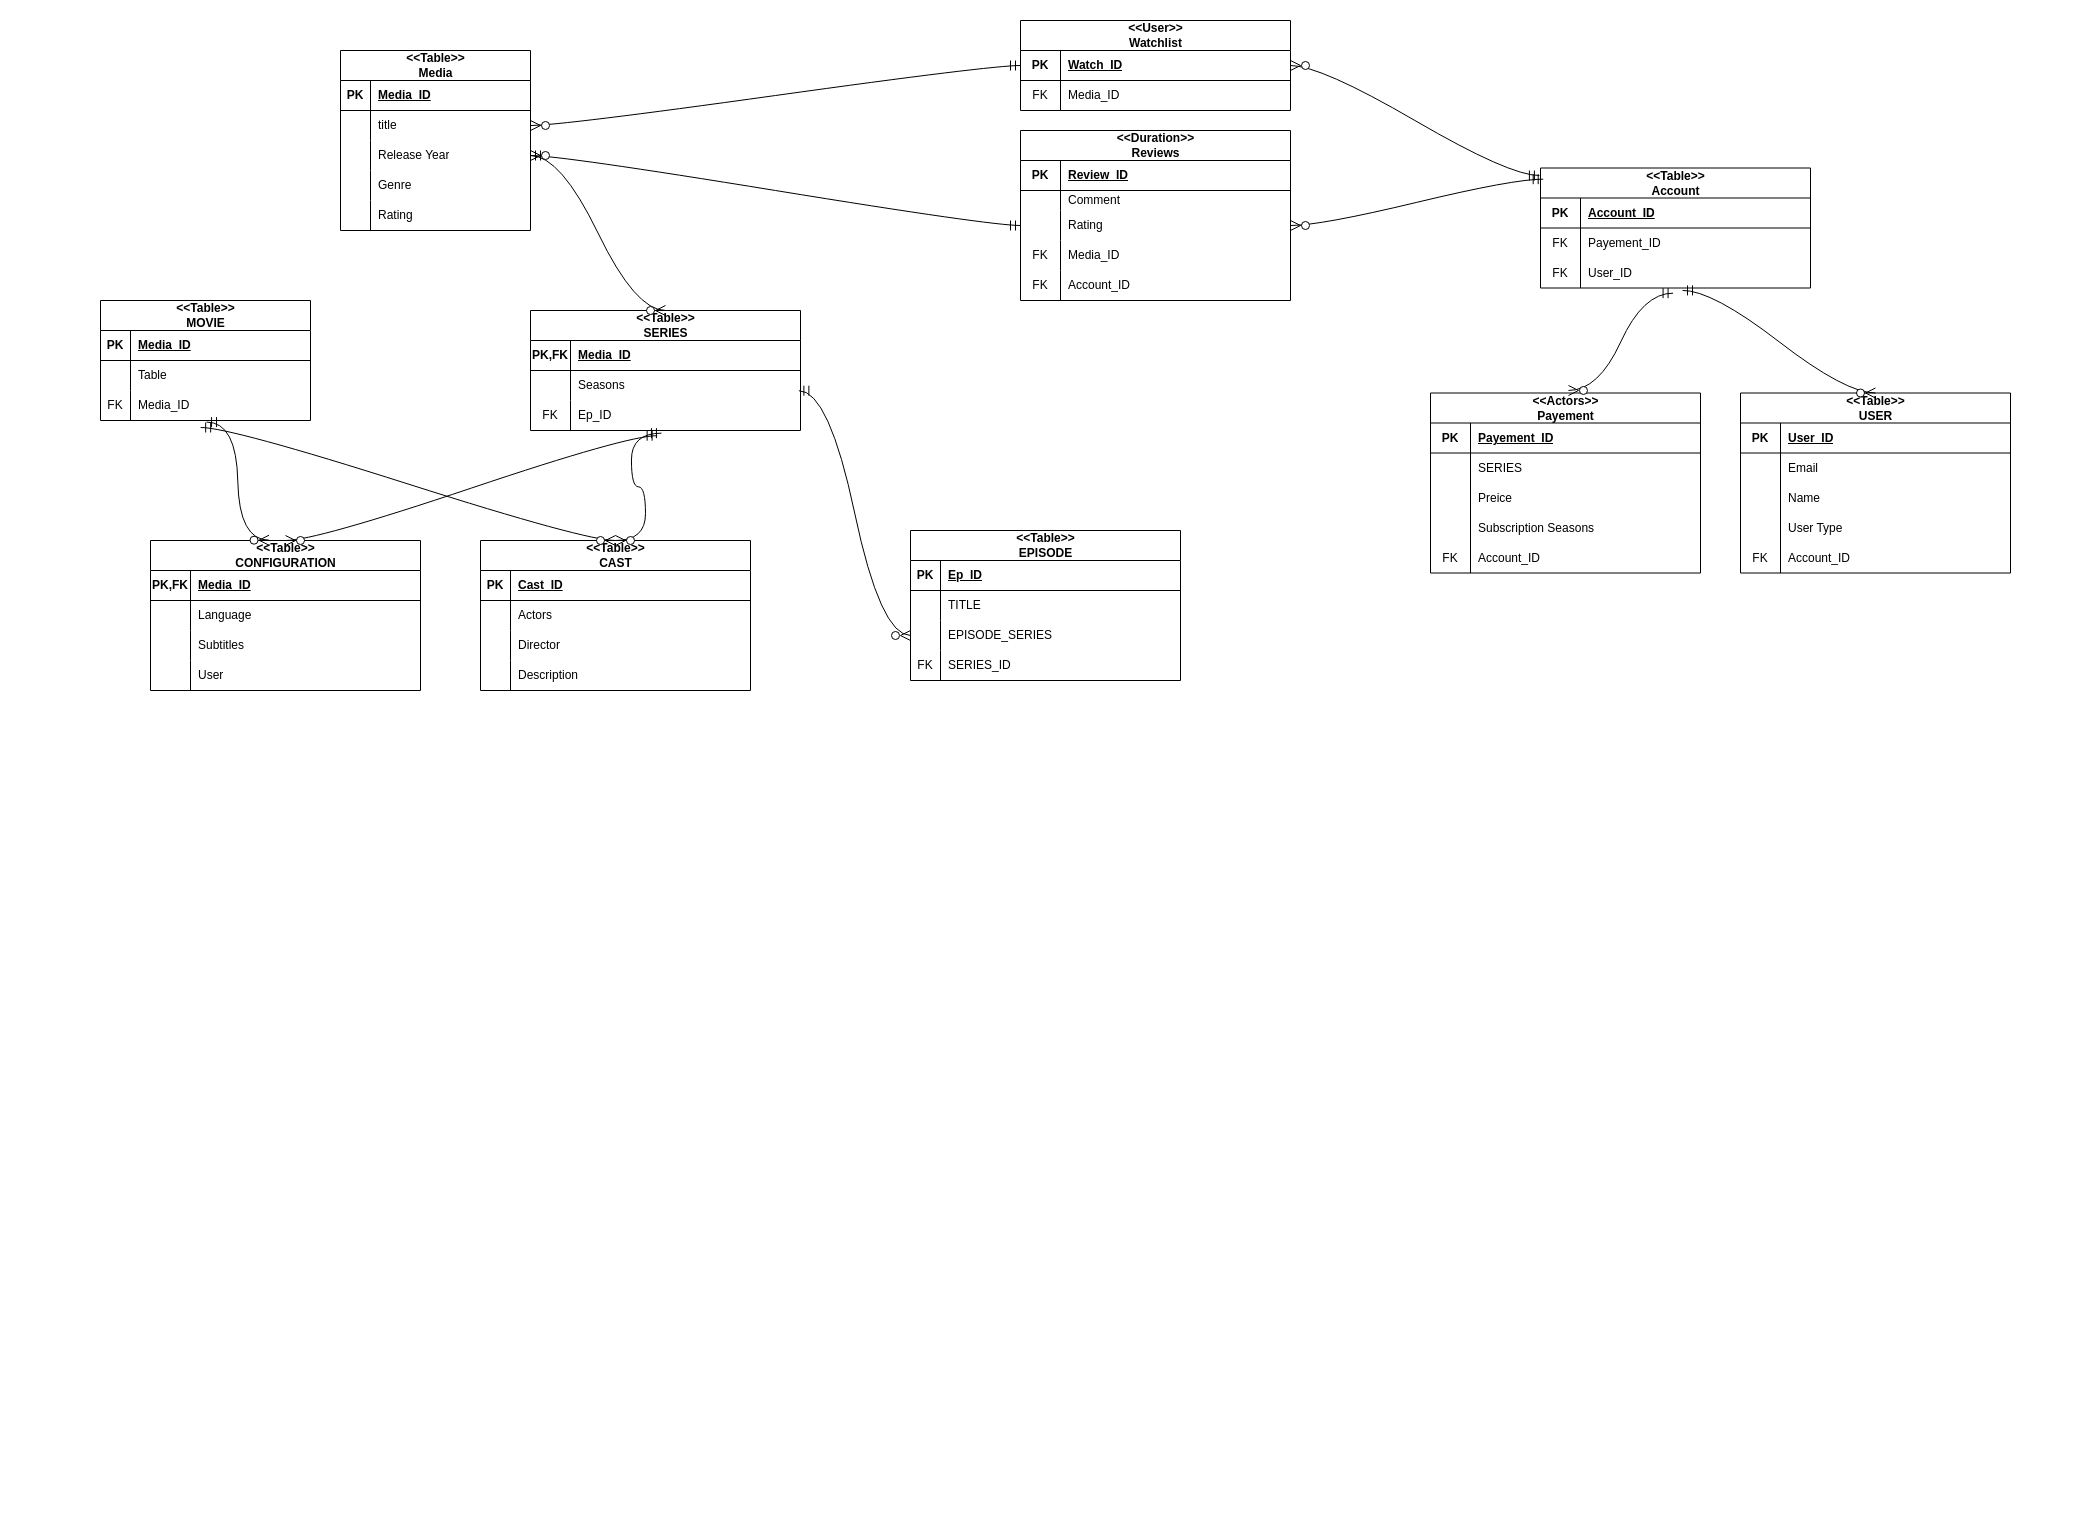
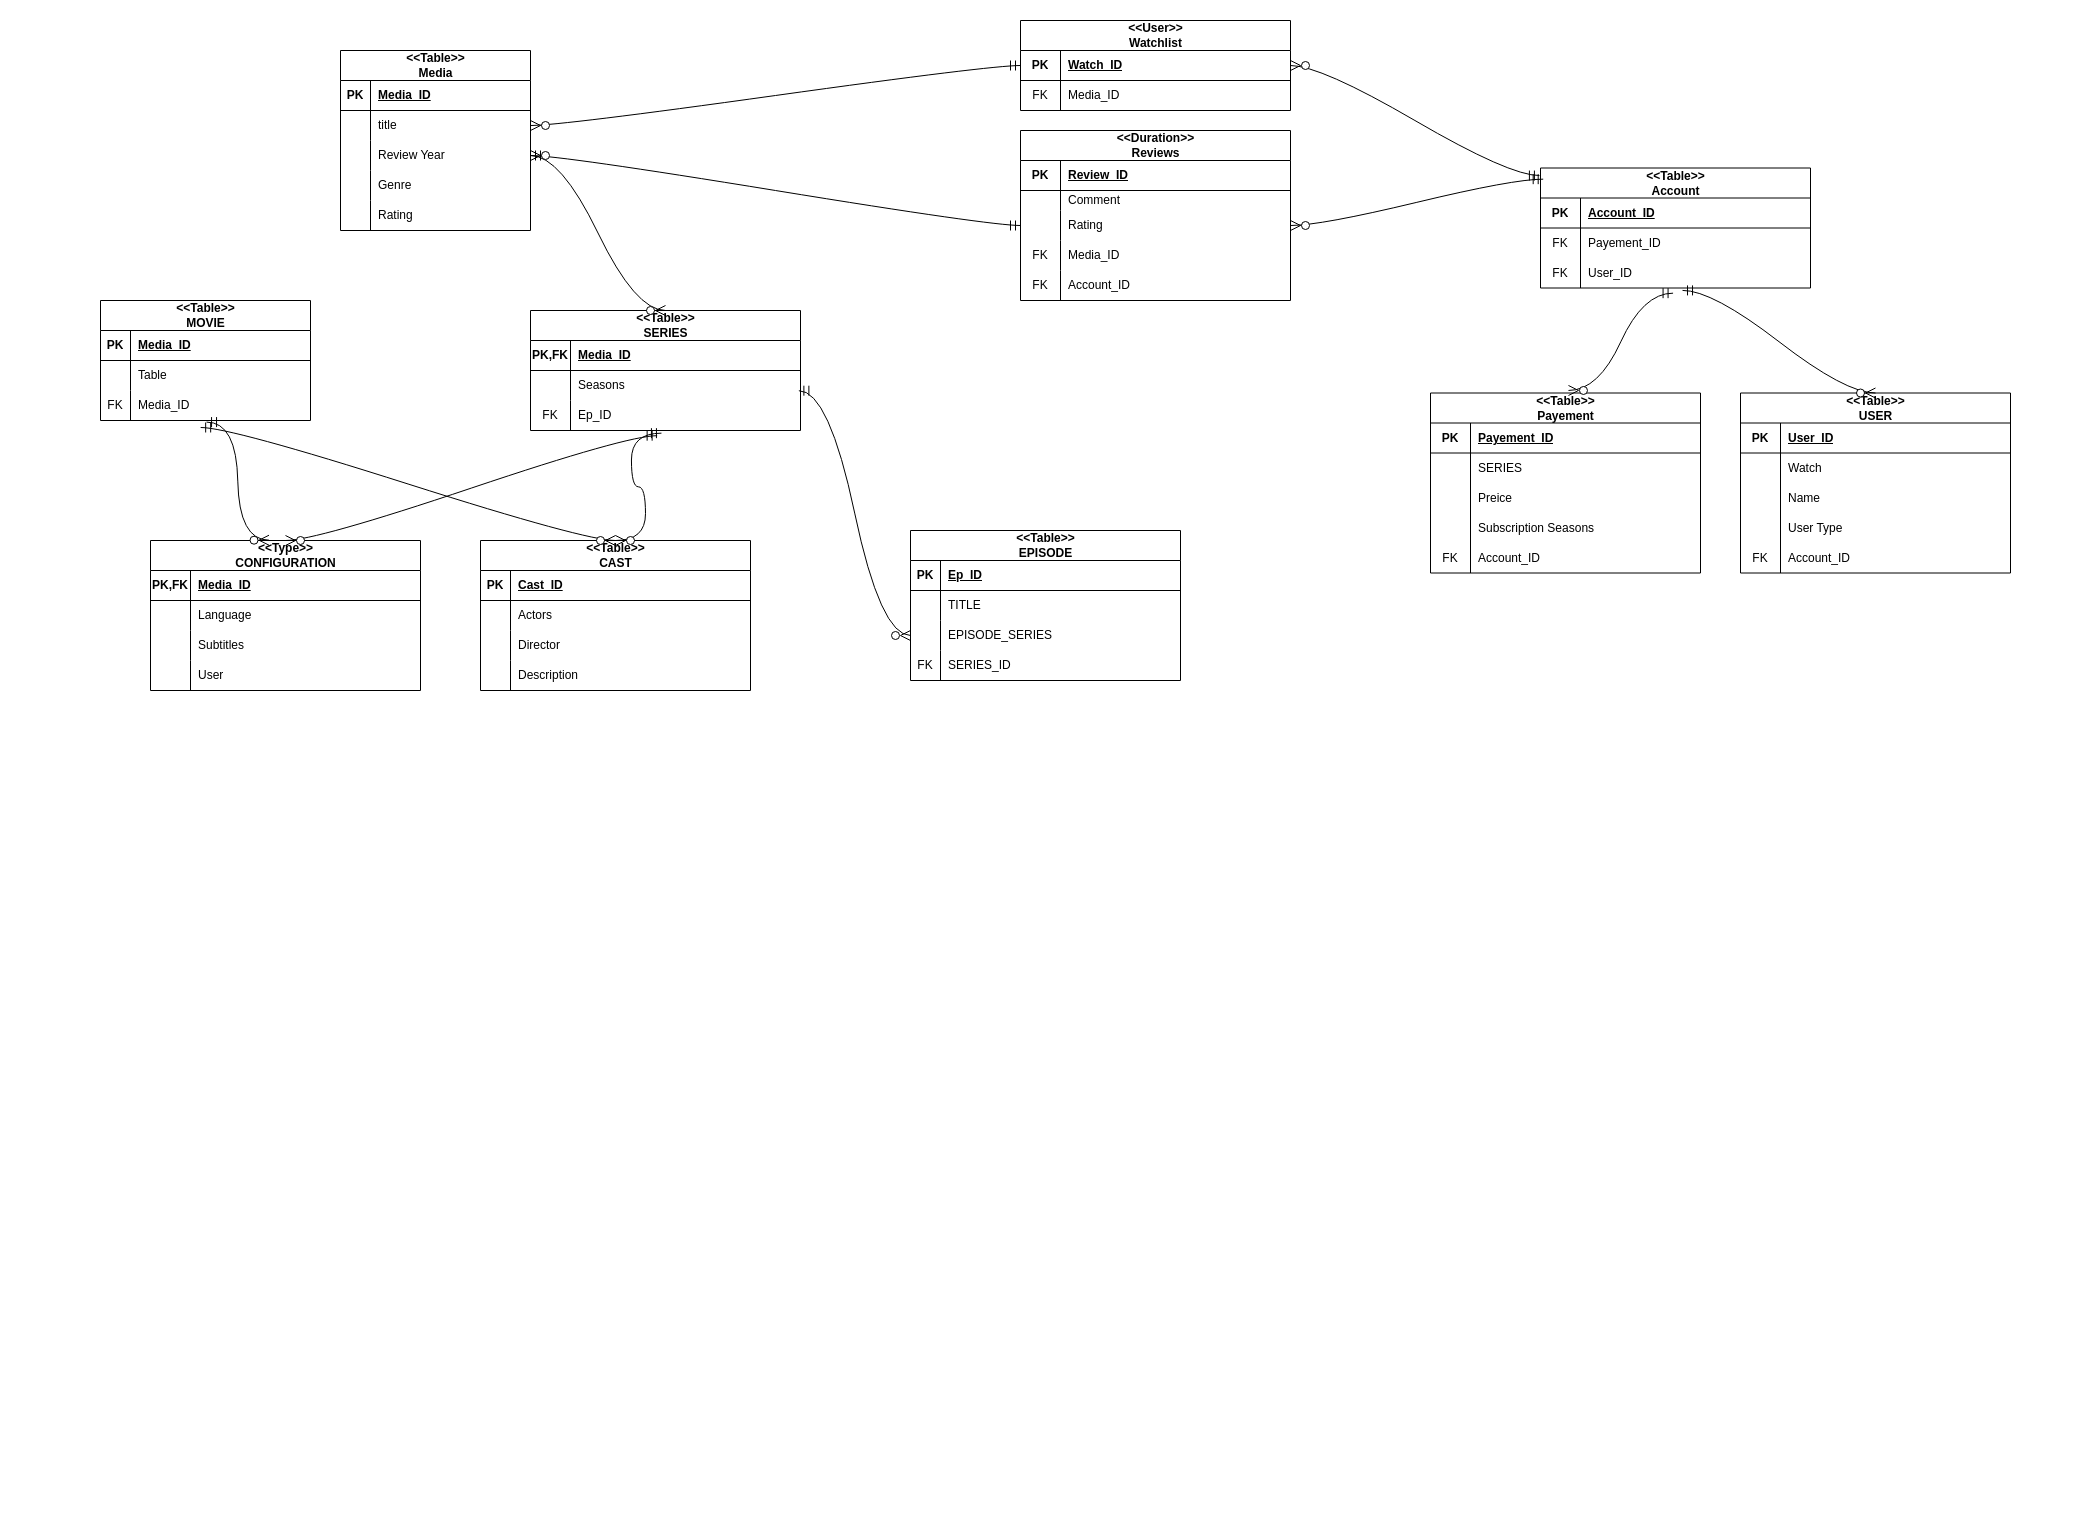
node "Release Year": label "Release Year" -> "Review Year"
node "<<Actors>> Payement": label "<<Actors>> Payement" -> "<<Table>> Payement"
node "Email": label "Email" -> "Watch"
node "<<Table>> CONFIGURATION": label "<<Table>> CONFIGURATION" -> "<<Type>> CONFIGURATION"
